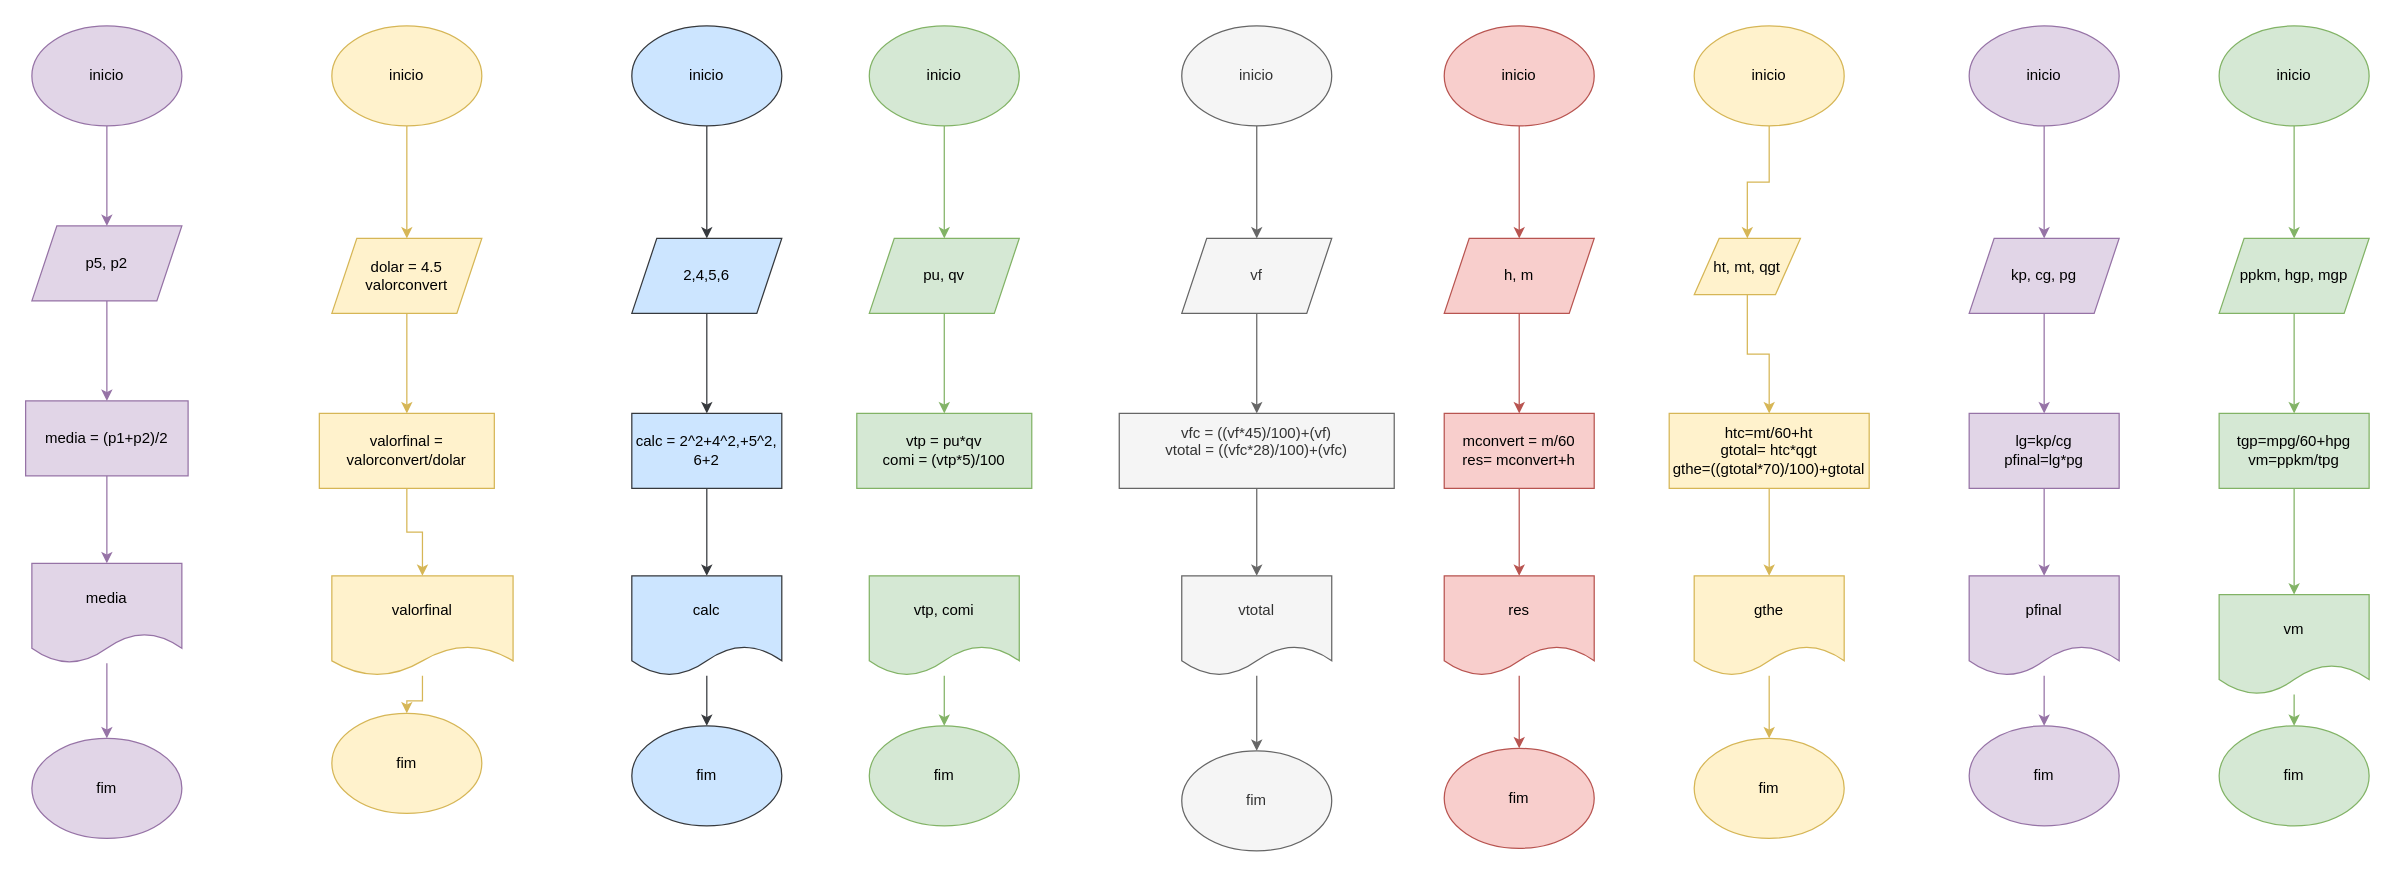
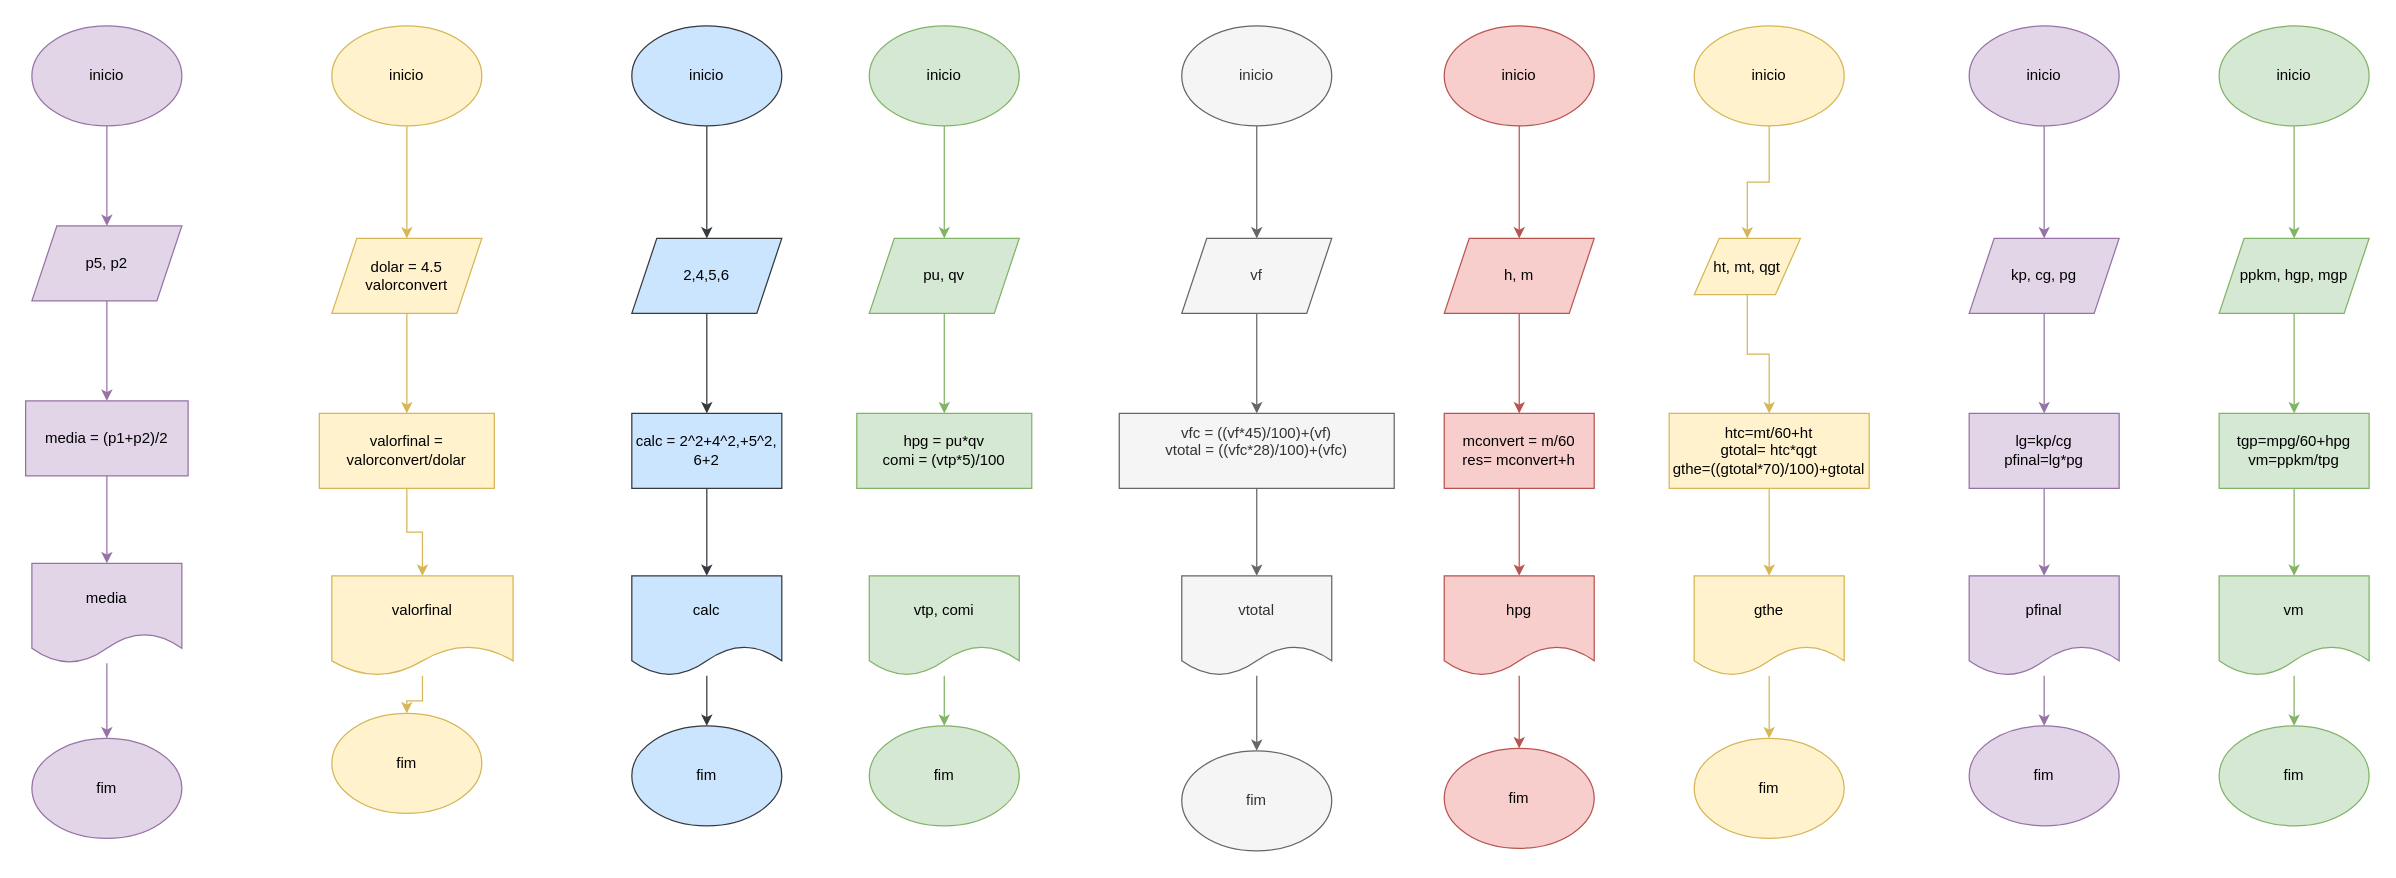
node "vtp = pu*qv comi = (vtp*5)/100": label "vtp = pu*qv comi = (vtp*5)/100" -> "hpg = pu*qv comi = (vtp*5)/100"
node "res": label "res" -> "hpg"
node "vm": moved (2294, 644) -> (2294, 626)
